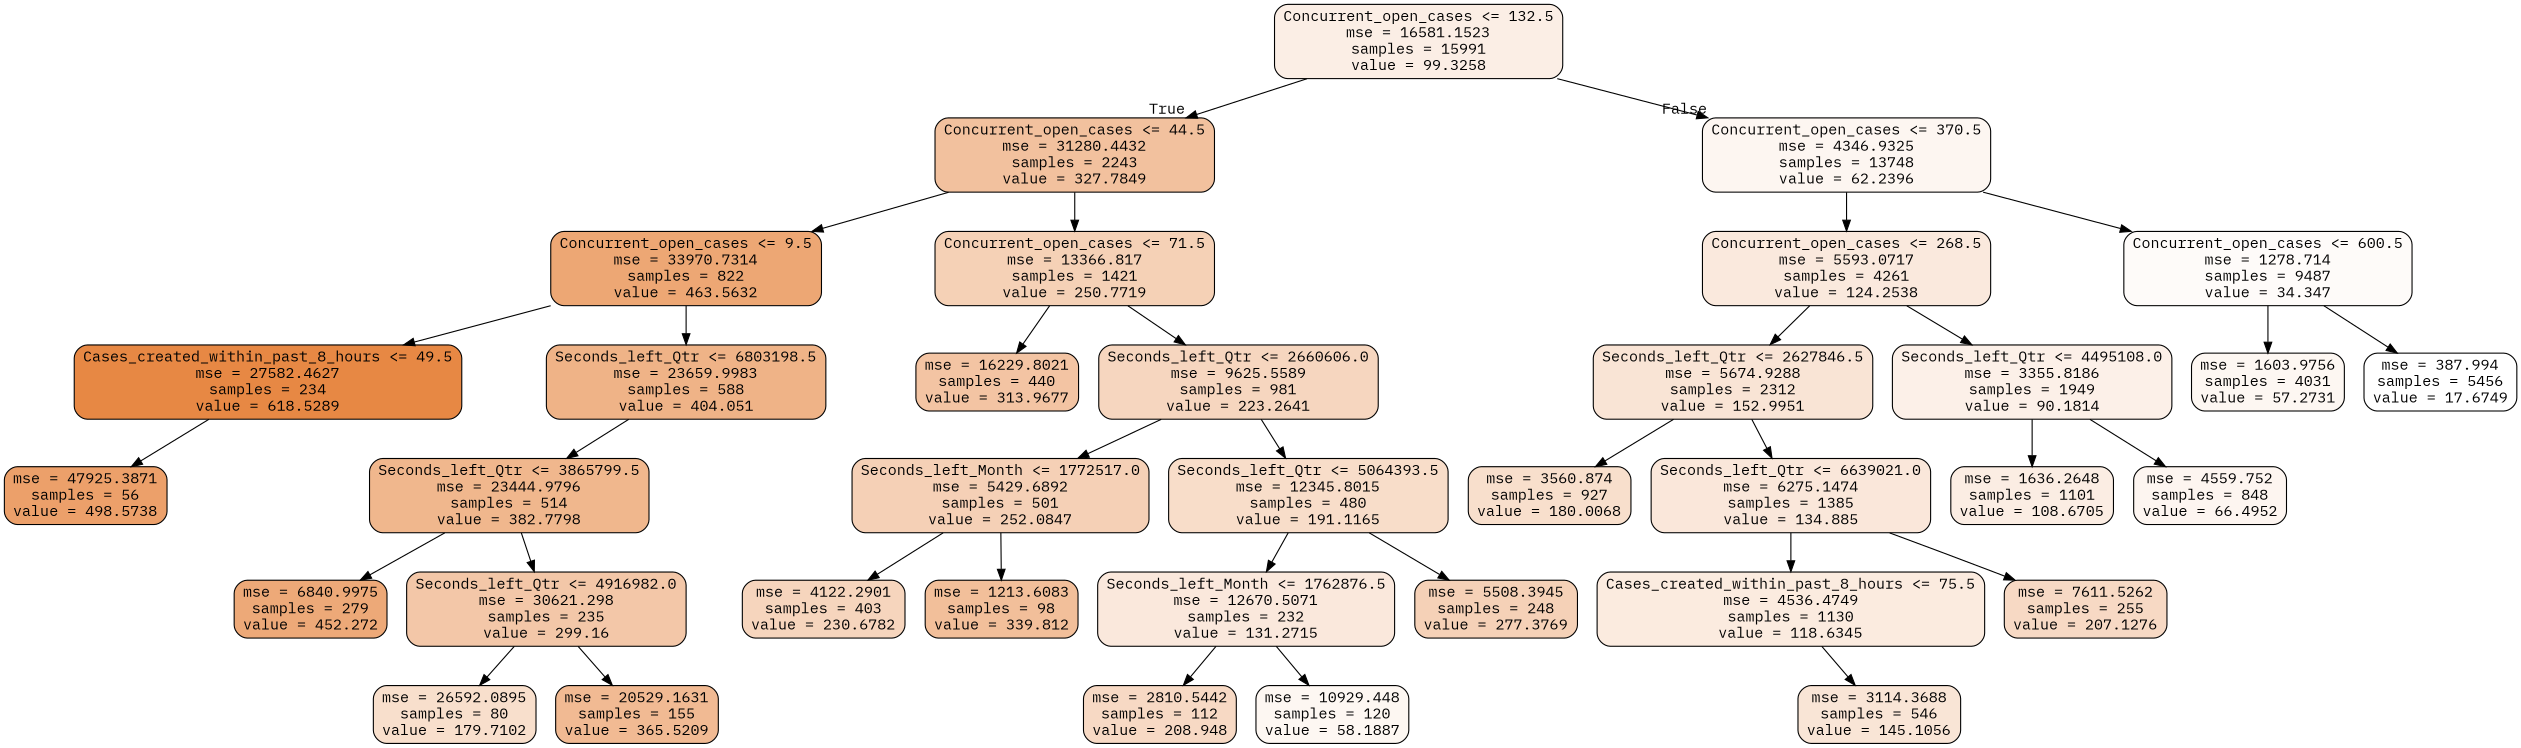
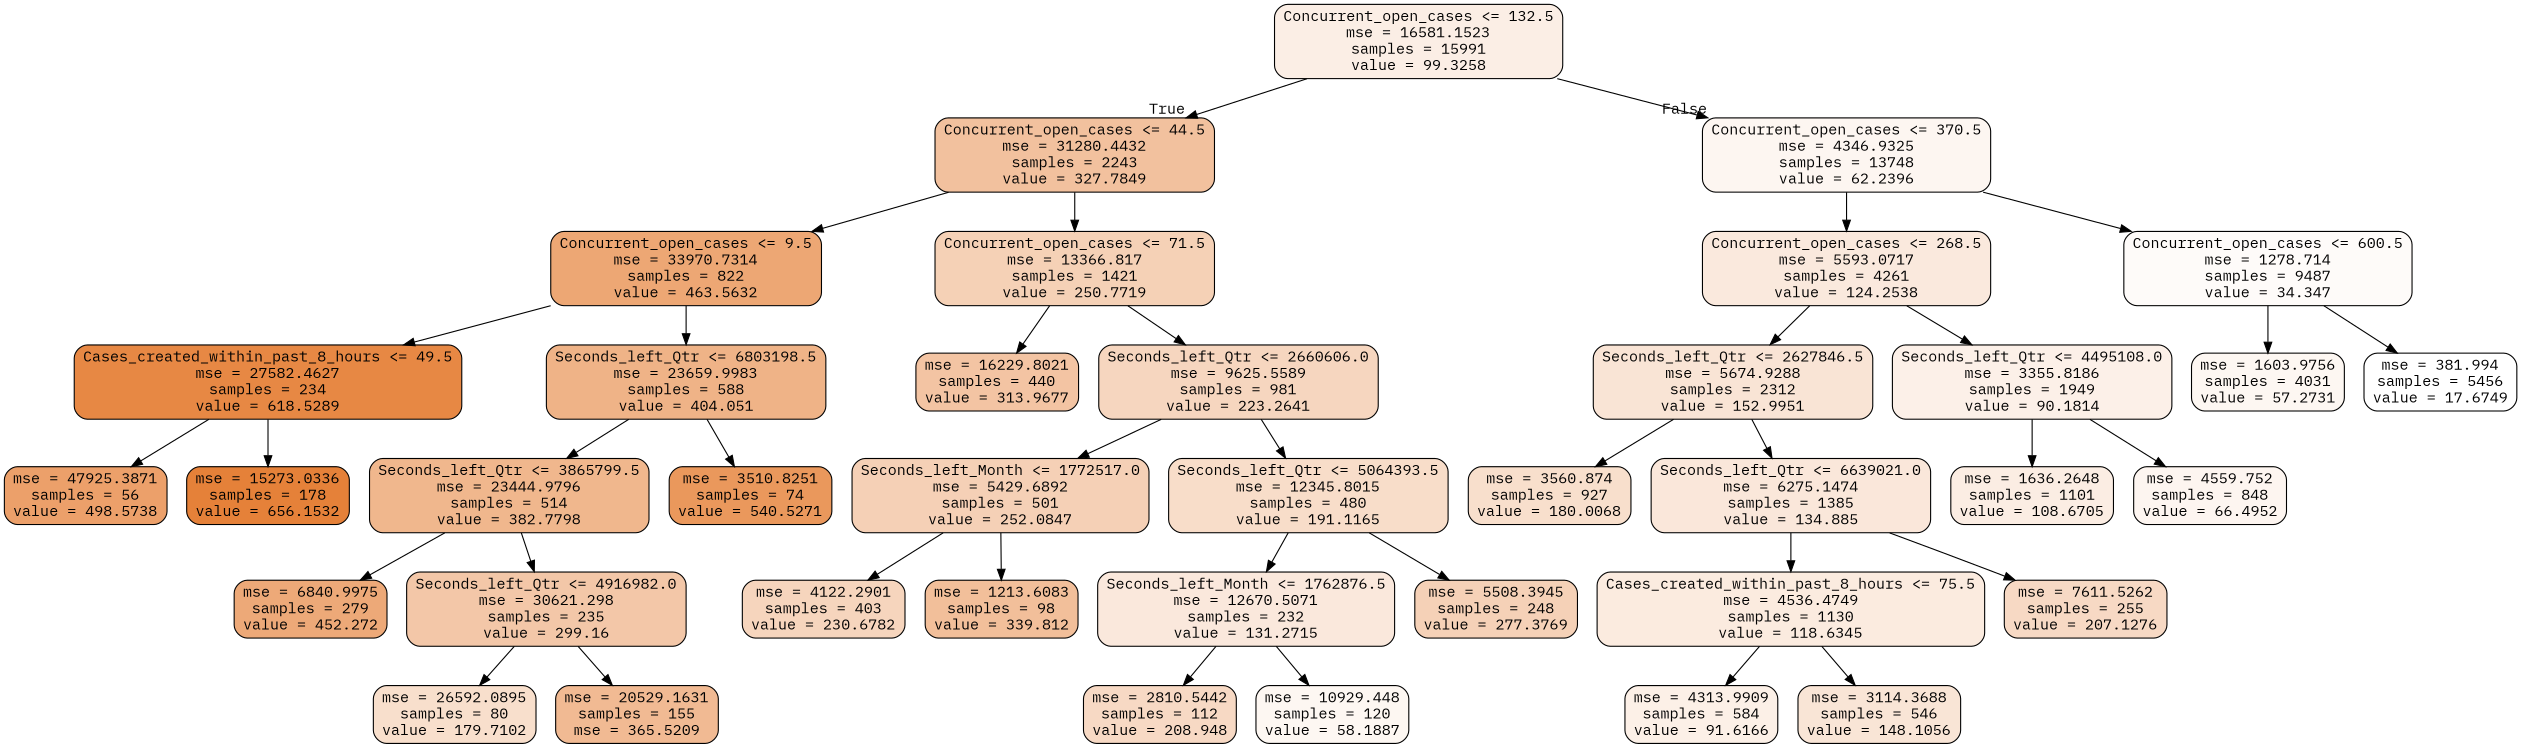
node "mse = 387.994 samples = 5456 value = 17.6749": label "mse = 387.994 samples = 5456 value = 17.6749" -> "mse = 381.994 samples = 5456 value = 17.6749"
node "mse = 15273.0336 samples = 178 value = 656.1532": added
node "mse = 3510.8251 samples = 74 value = 540.5271": added
node "mse = 20529.1631 samples = 155 value = 365.5209": label "mse = 20529.1631 samples = 155 value = 365.5209" -> "mse = 20529.1631 samples = 155 mse = 365.5209"
node "mse = 4313.9909 samples = 584 value = 91.6166": added
node "mse = 3114.3688 samples = 546 value = 145.1056": label "mse = 3114.3688 samples = 546 value = 145.1056" -> "mse = 3114.3688 samples = 546 value = 148.1056"
